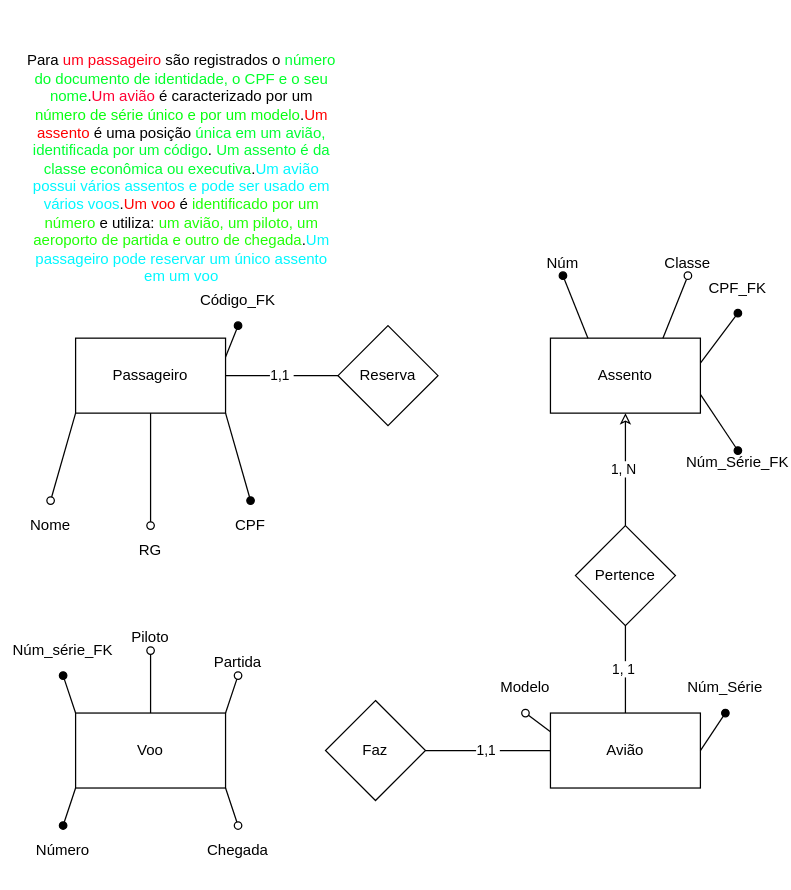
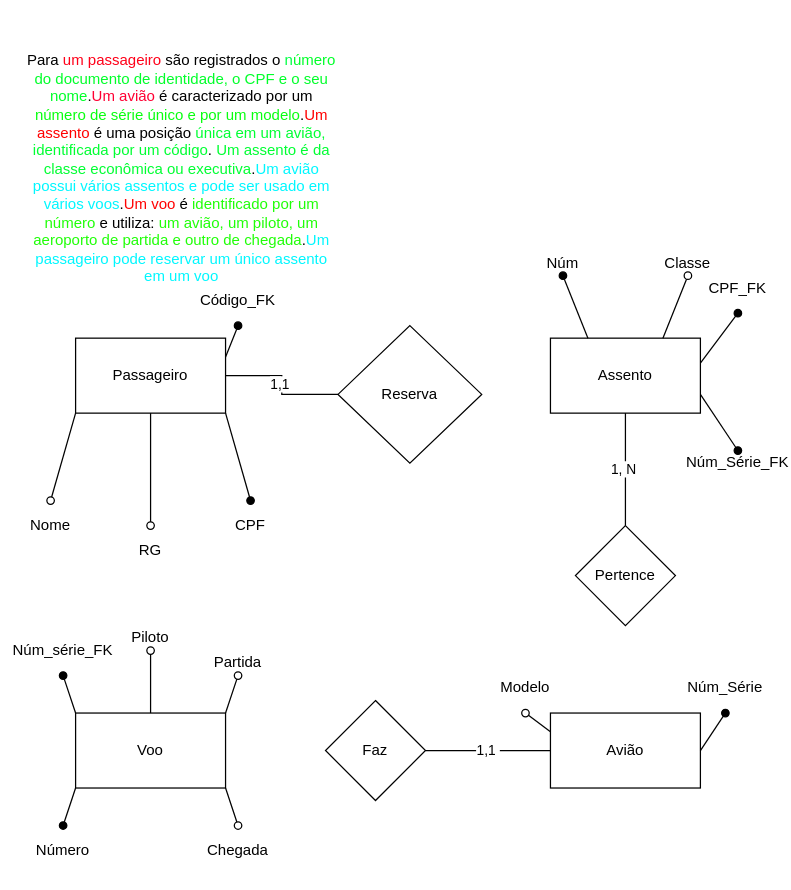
node "Reserva": size 100x100 -> 144x138
edge "Pertence" -> "Assento": arrowhead classic -> none
edge "Pertence" -- "Avião": removed, label "1, 1"
